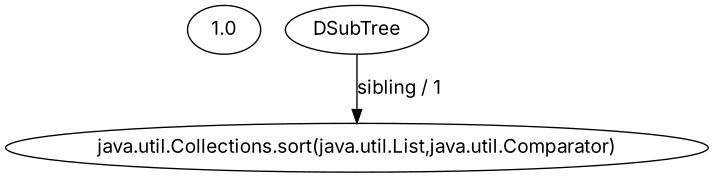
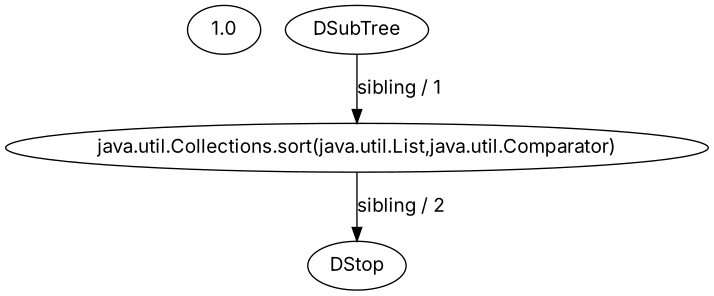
node "DStop": added
